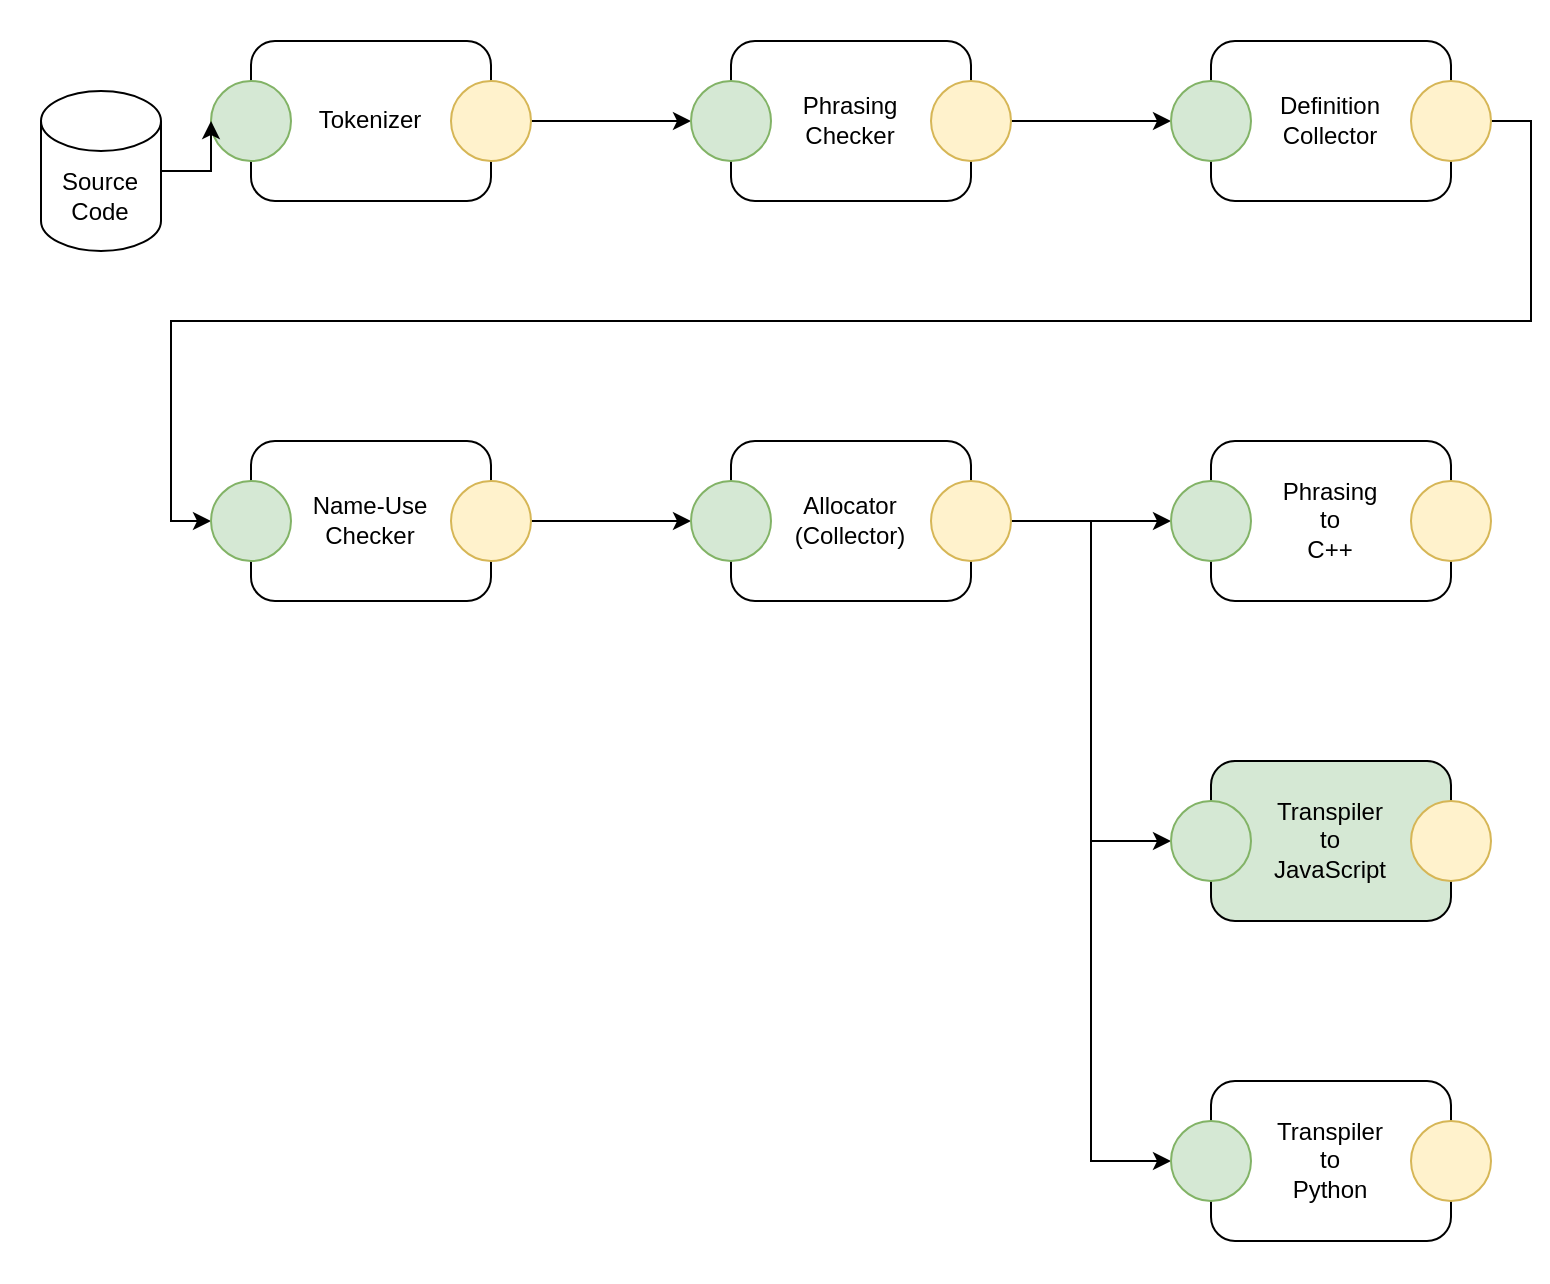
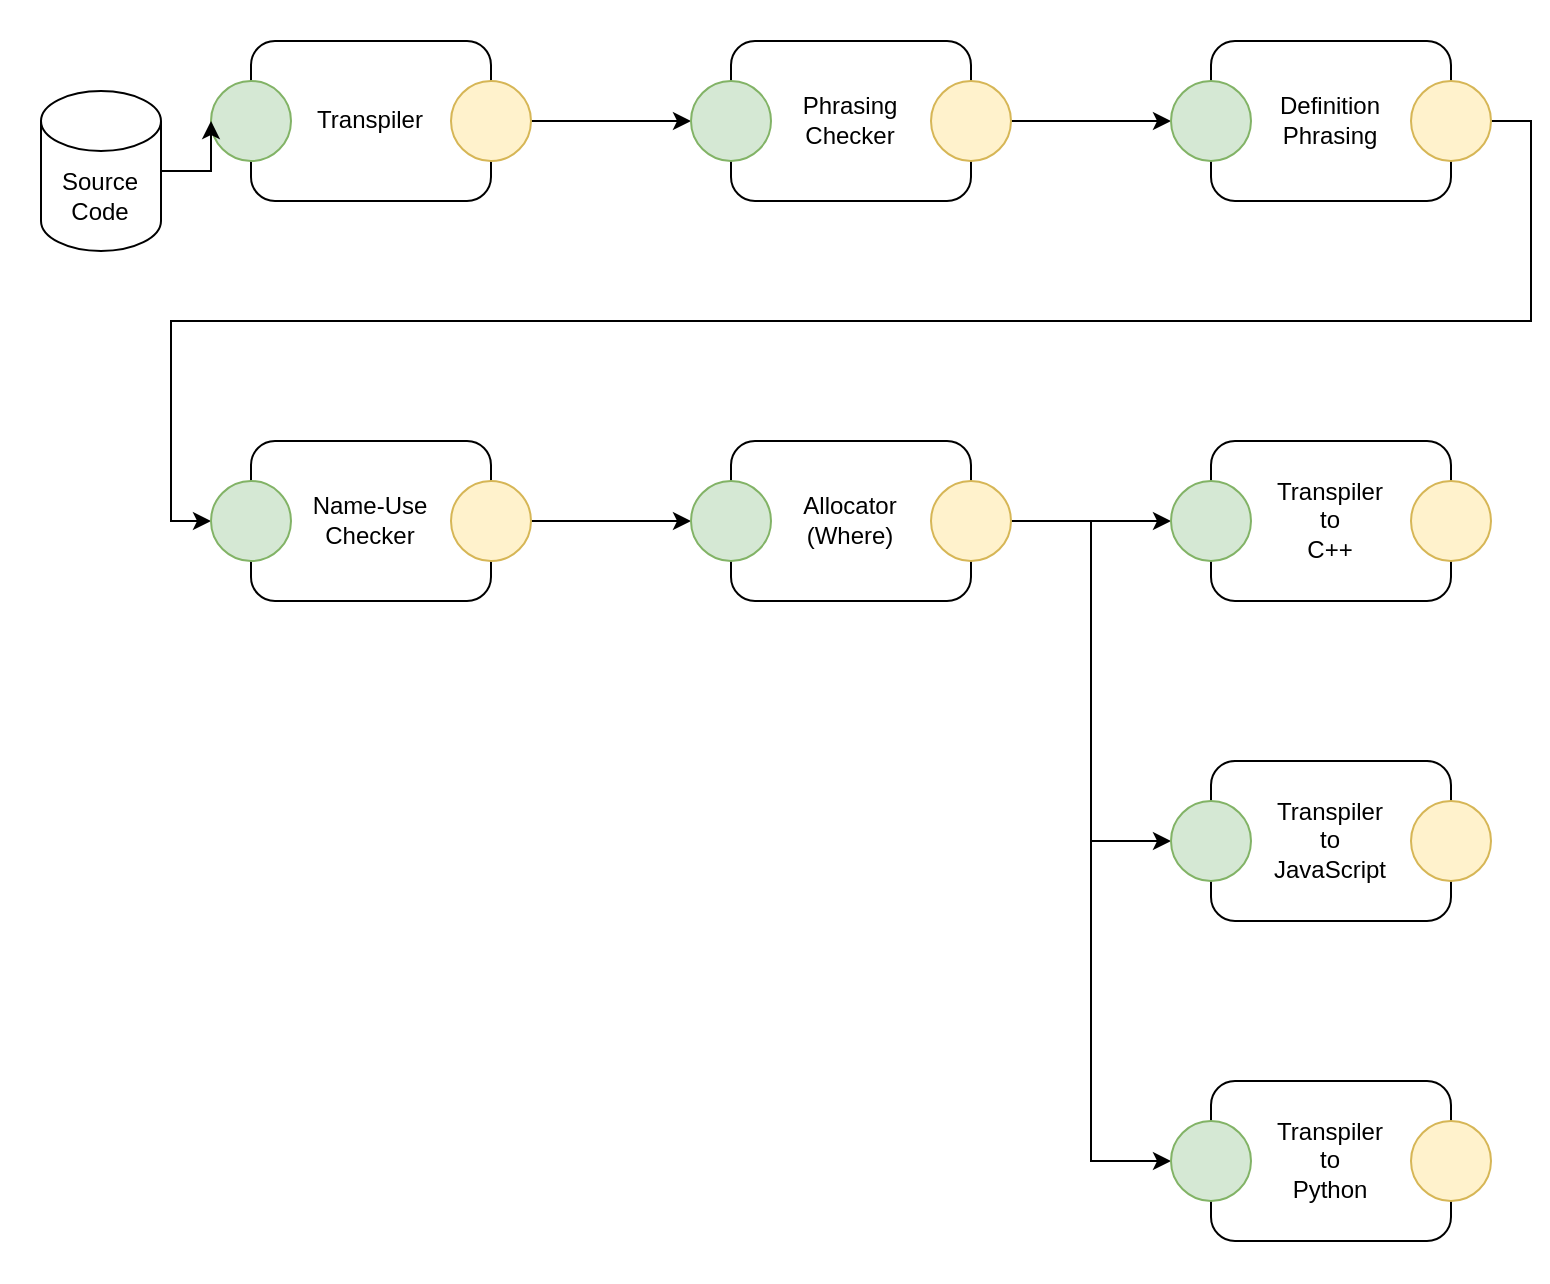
node "Tokenizer": label "Tokenizer" -> "Transpiler"
node "Definition Collector": label "Definition Collector" -> "Definition Phrasing"
node "Allocator (Collector)": label "Allocator (Collector)" -> "Allocator (Where)"
node "Phrasing to C++": label "Phrasing to C++" -> "Transpiler to C++"
node "Transpiler to JavaScript": fillcolor #d5e8d4 -> #ffffff
